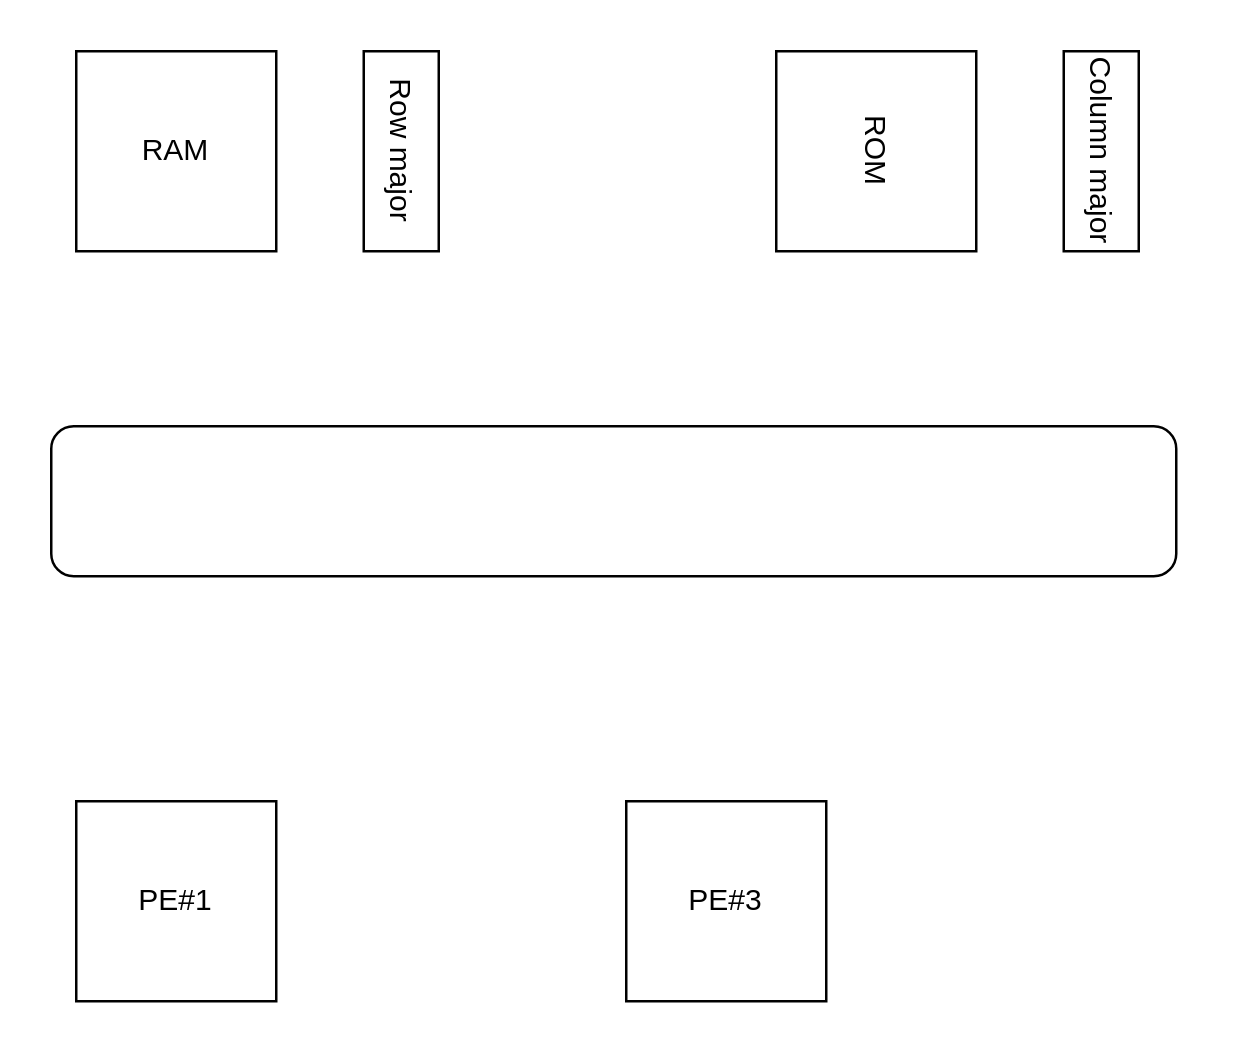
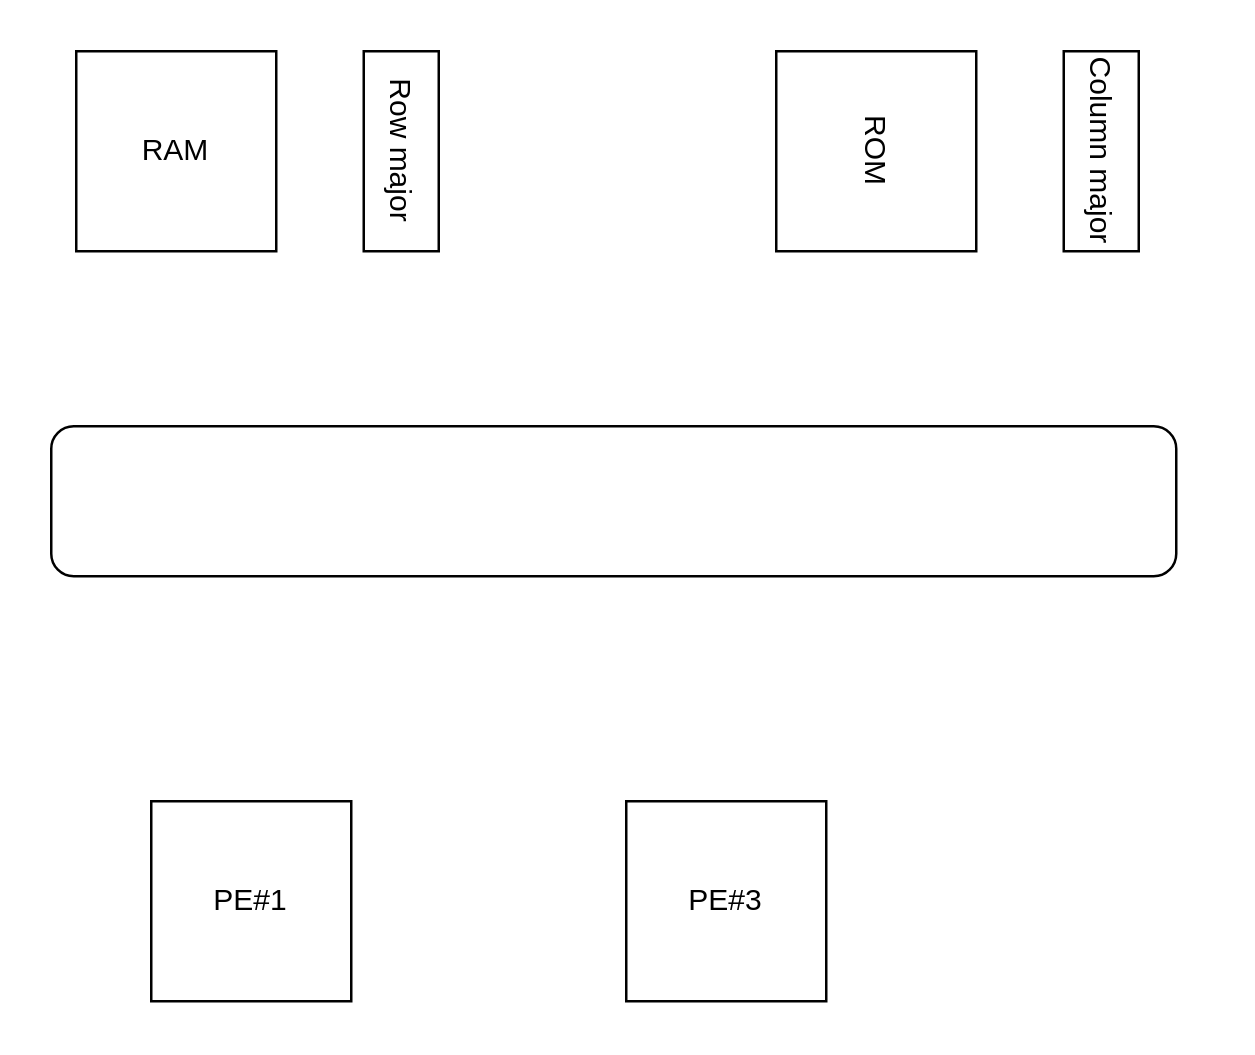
node "PE#1": moved (176, 901) -> (251, 901)
